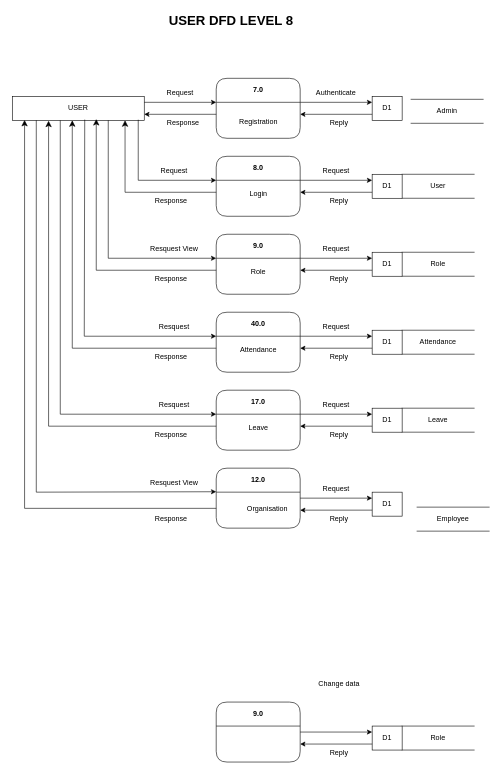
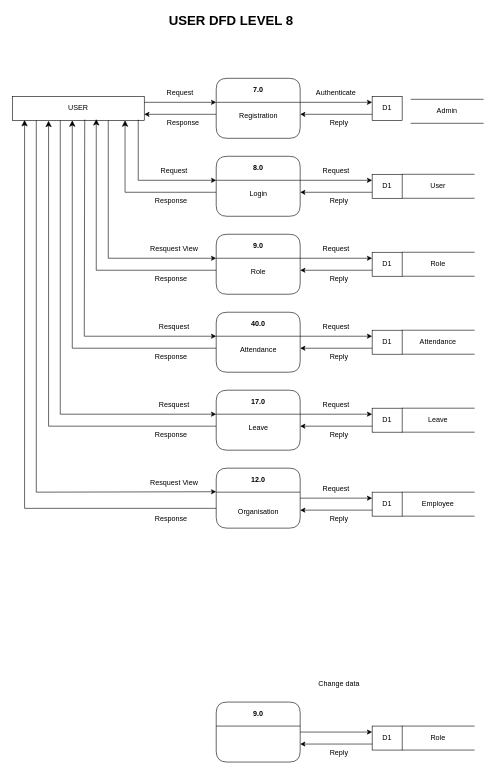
node "Registration": moved (258, 122) -> (258, 116)
node "Organisation": moved (267, 509) -> (258, 512)
node "Employee": moved (453, 519) -> (438, 504)
